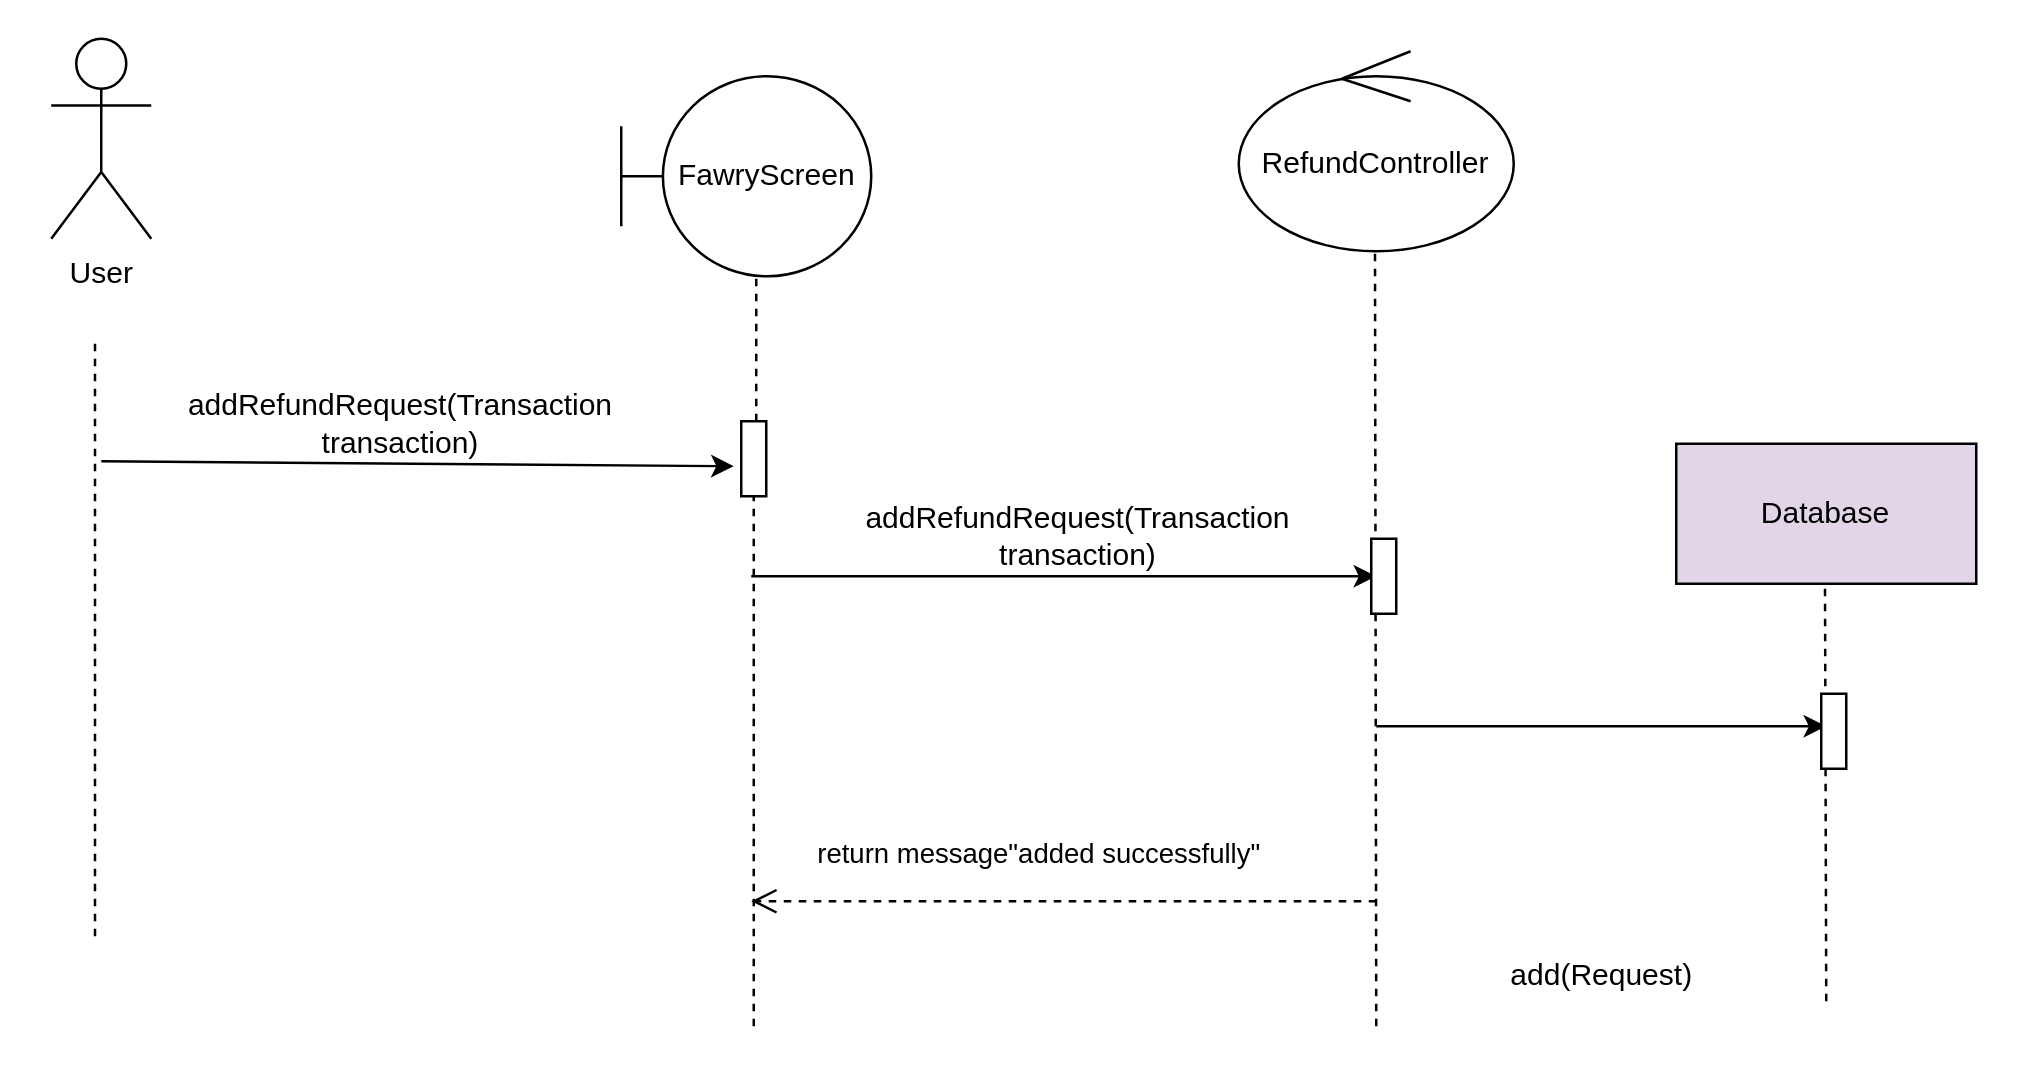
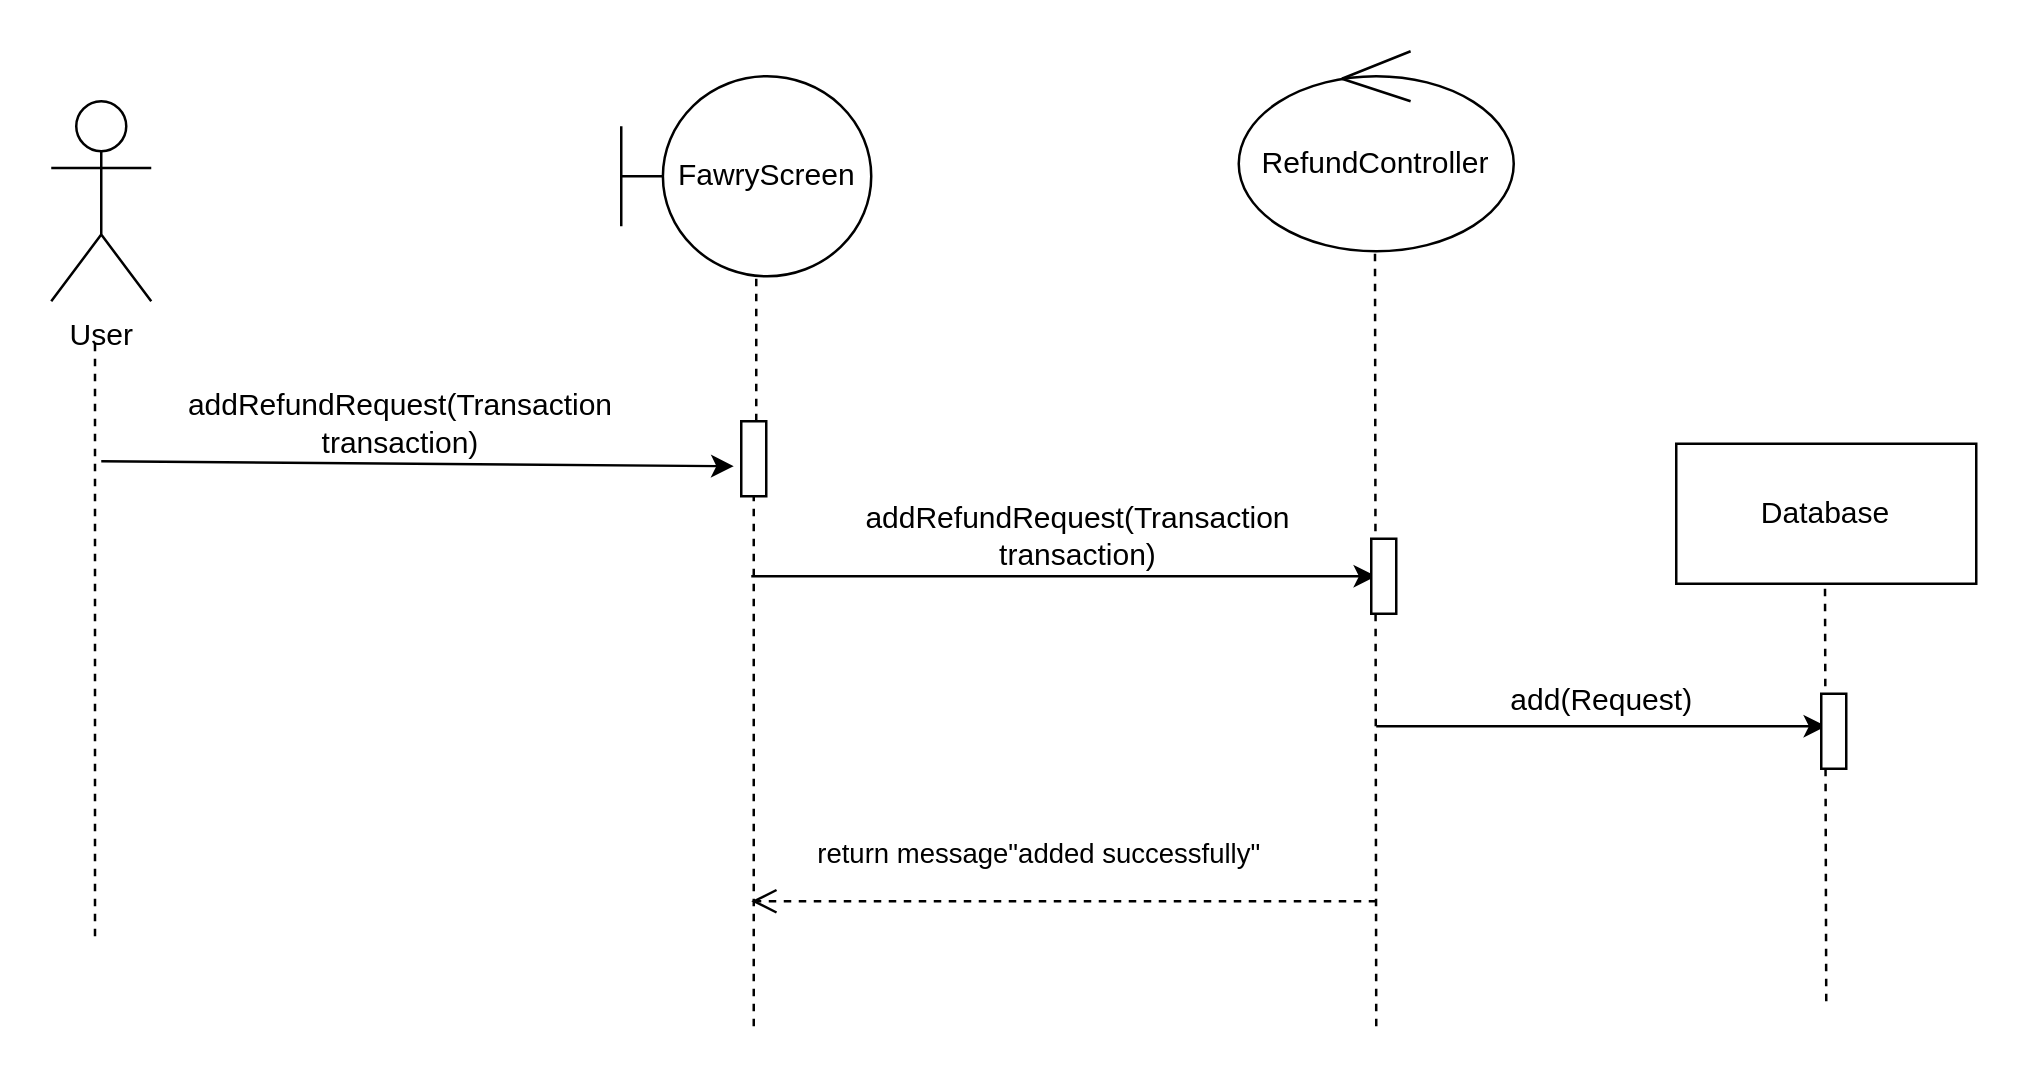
node "User": moved (101, 139) -> (101, 201)
node "Database": fillcolor #e1d5e7 -> #ffffff
node "add(Request)": moved (1601, 976) -> (1601, 701)
